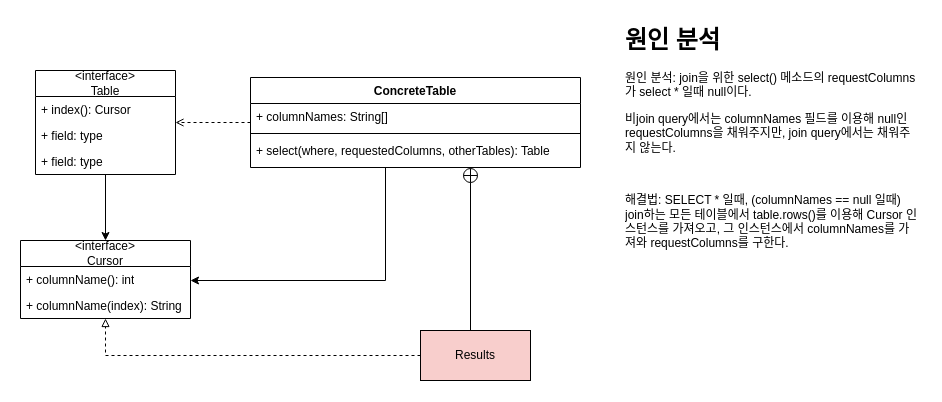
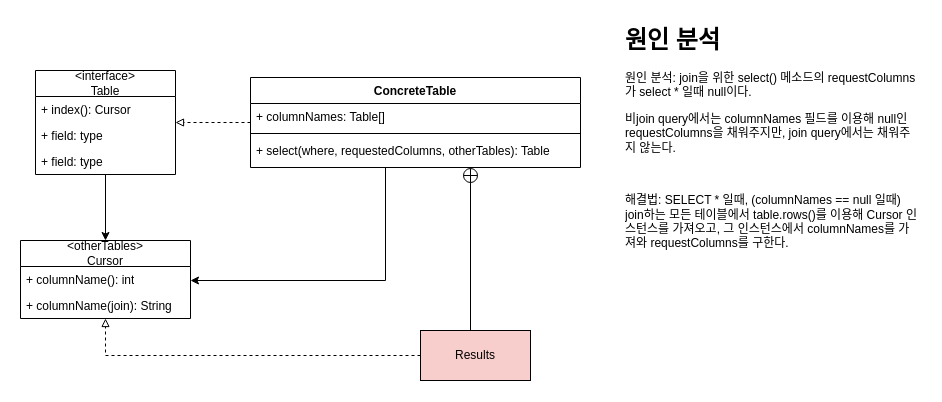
node "+ columnNames: String[]": label "+ columnNames: String[]" -> "+ columnNames: Table[]"
edge "ConcreteTable" -> "<interface> Table": arrowhead open -> block
node "<interface> Cursor": label "<interface> Cursor" -> "<otherTables> Cursor"
node "+ columnName(index): String": label "+ columnName(index): String" -> "+ columnName(join): String"
